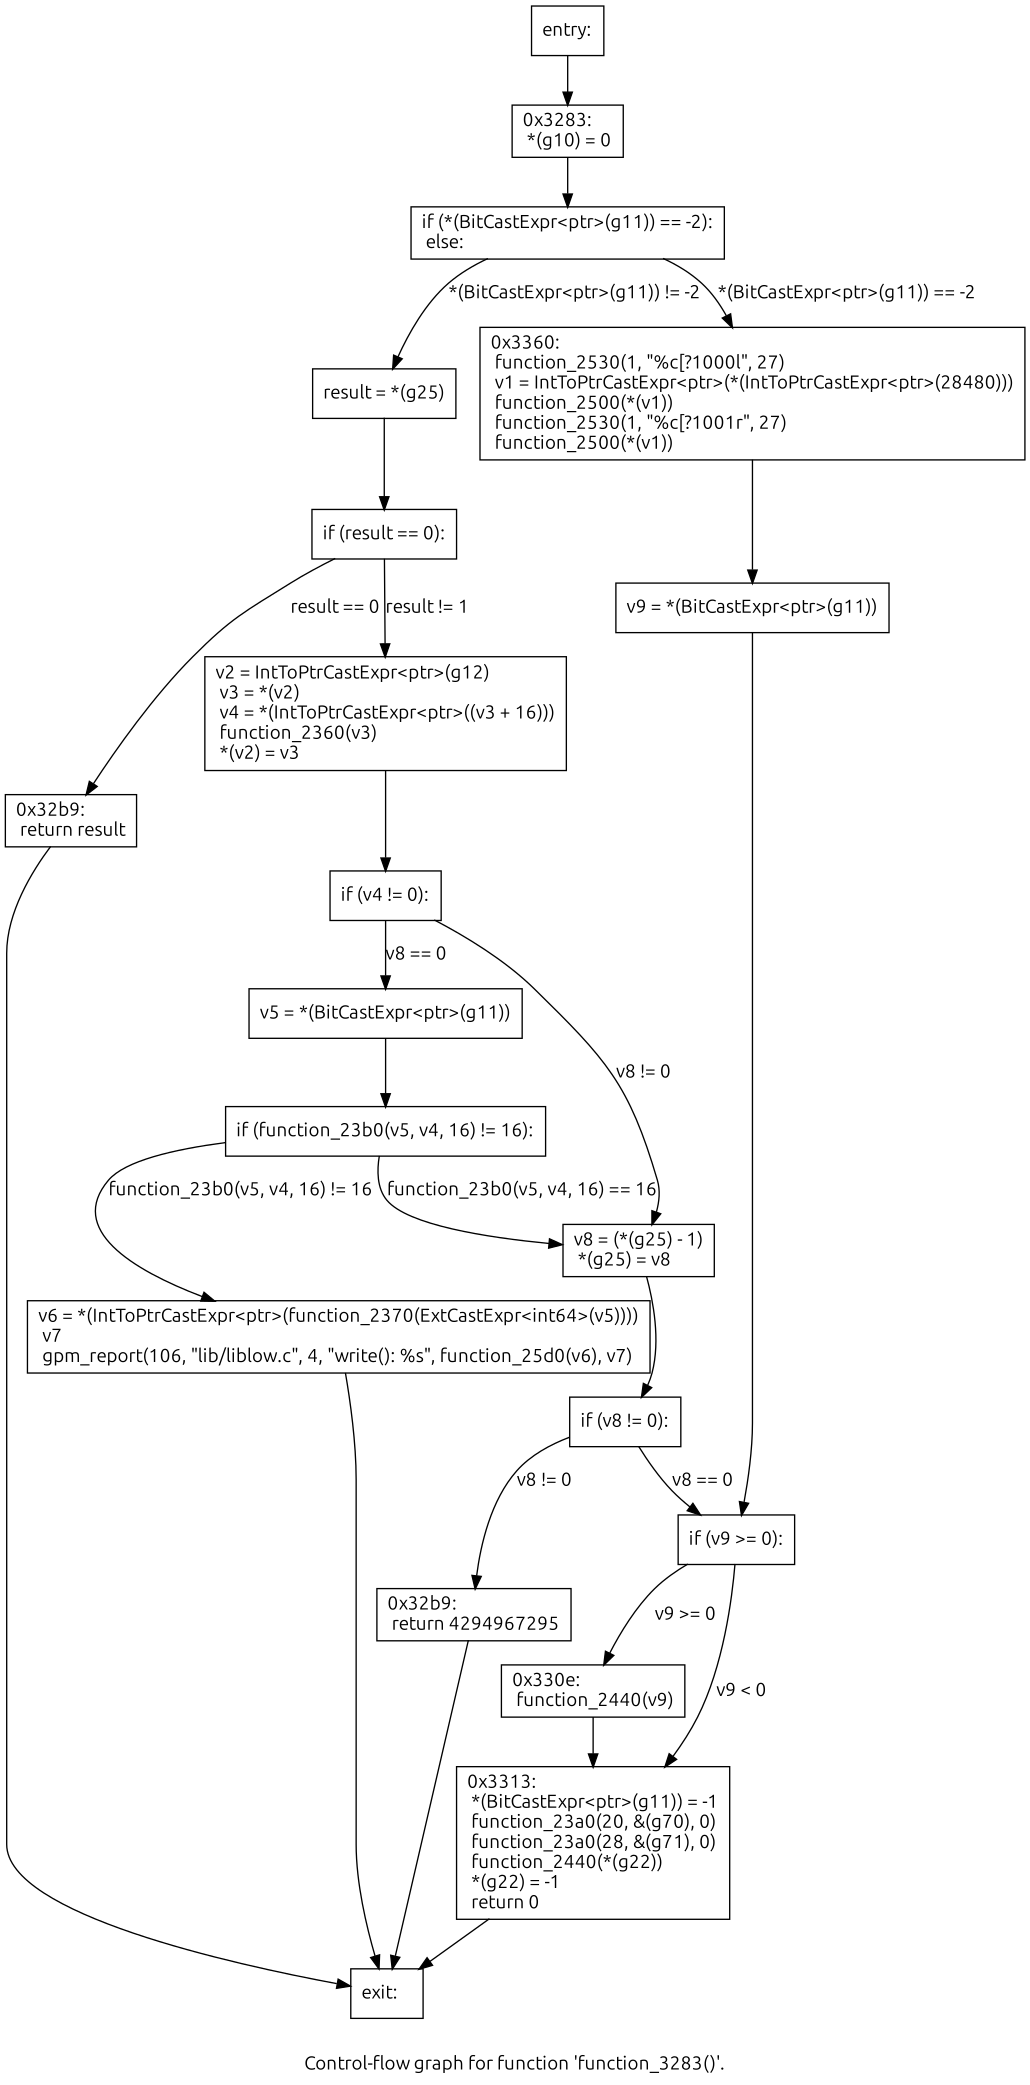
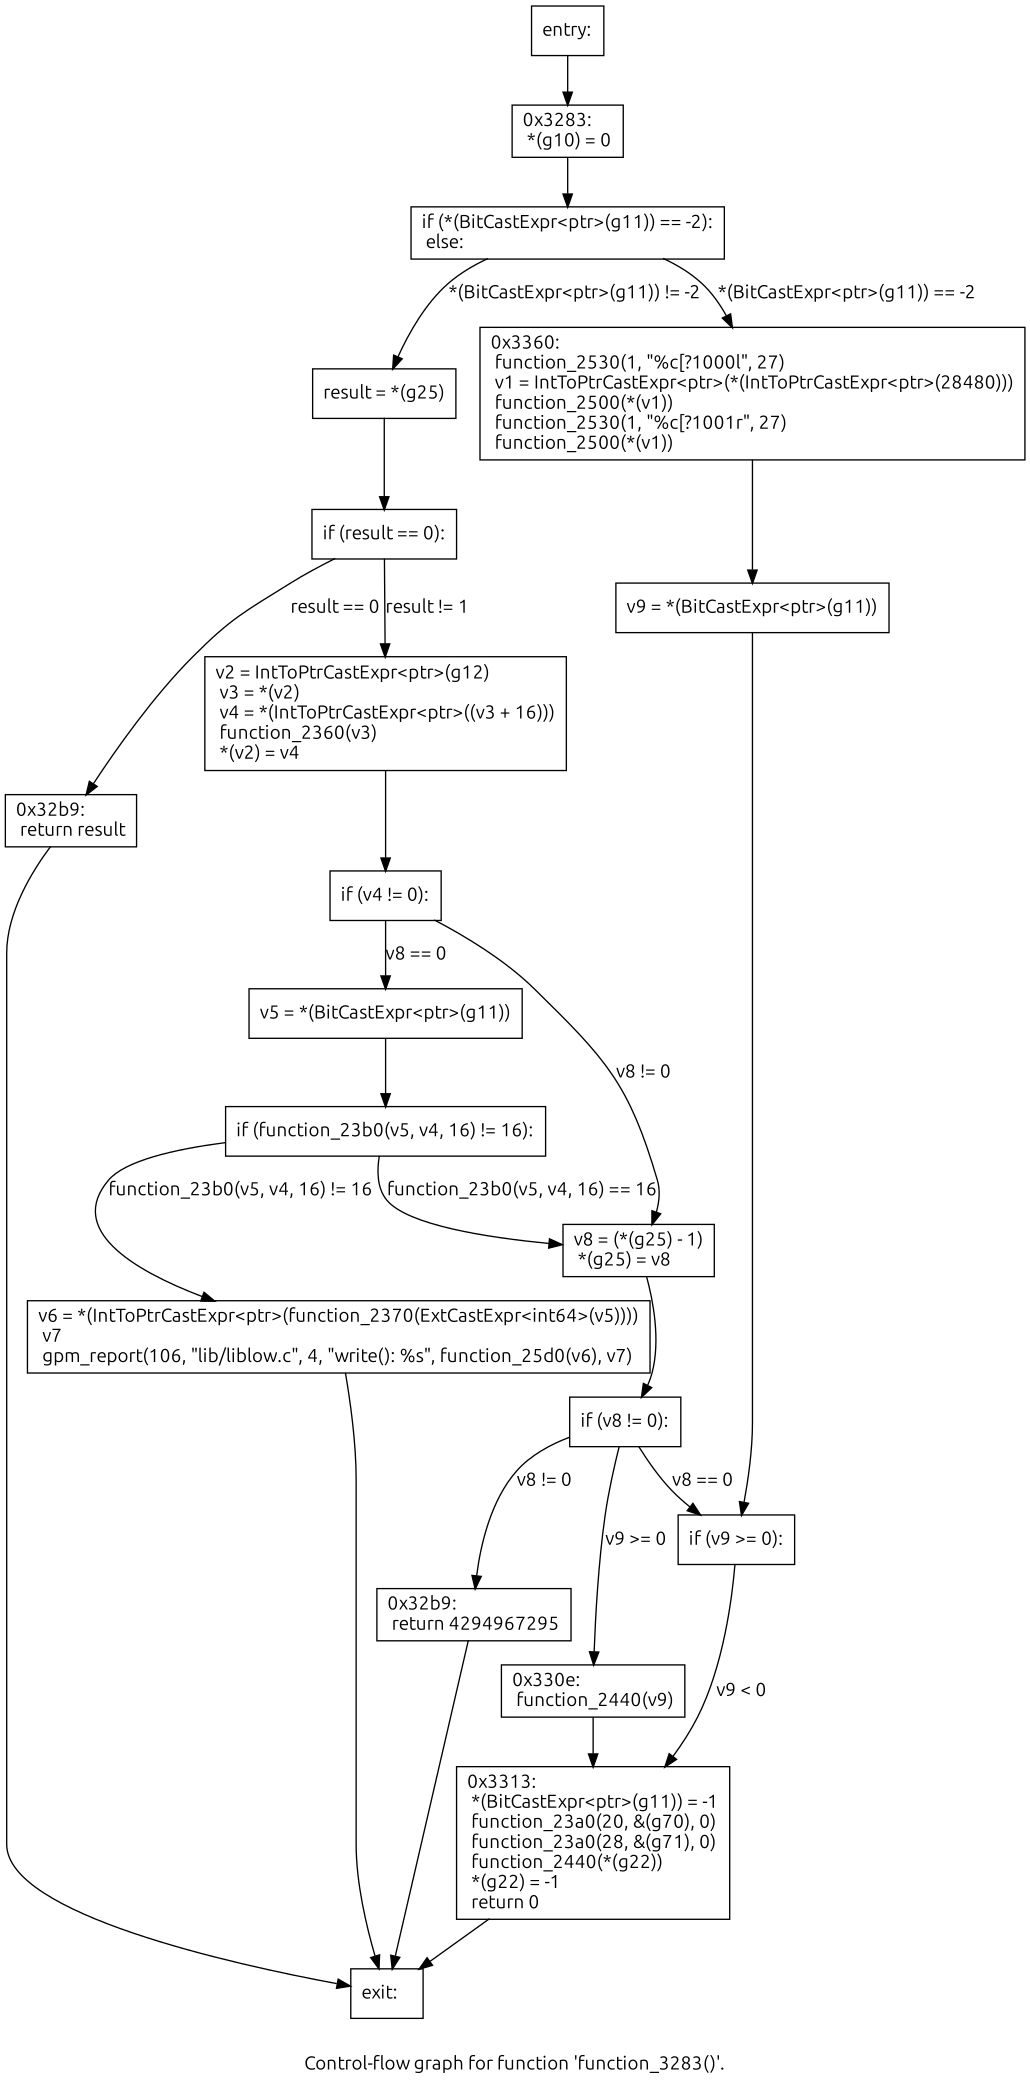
node "v2 = IntToPtrCastExpr<ptr>(g12)": text "*(v2) = v3" -> "*(v2) = v4"
edge "if (v9 >= 0):" -> "0x330e:": now "if (v8 != 0):" -> "0x330e:"
